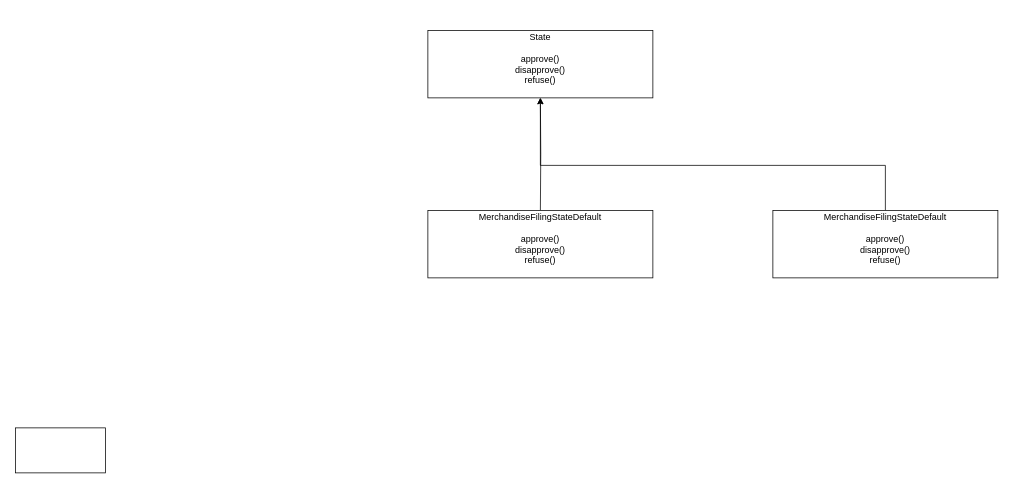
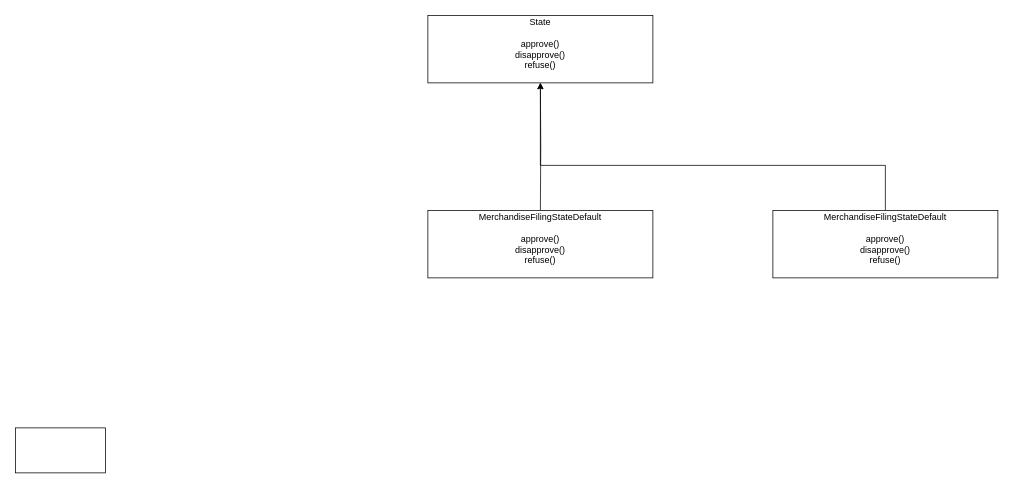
node "State approve() disapprove() refuse()": moved (540, 64) -> (540, 49)
